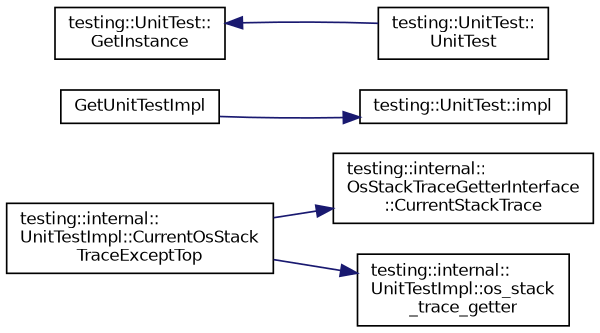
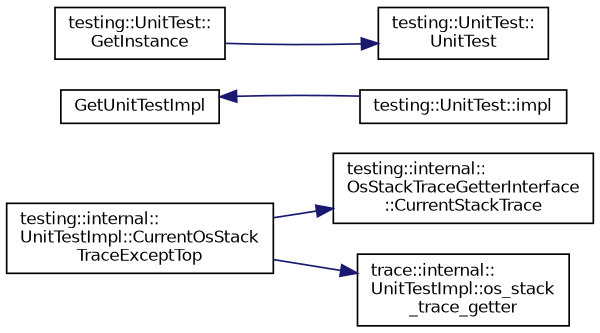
edge "testing::UnitTest:: UnitTest" -> "testing::UnitTest:: GetInstance": reversed
edge "GetUnitTestImpl" -> "testing::UnitTest::impl": reversed
node "testing::internal:: UnitTestImpl::os_stack _trace_getter": label "testing::internal:: UnitTestImpl::os_stack _trace_getter" -> "trace::internal:: UnitTestImpl::os_stack _trace_getter"
